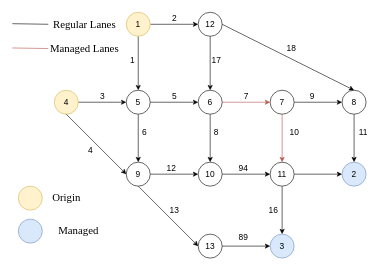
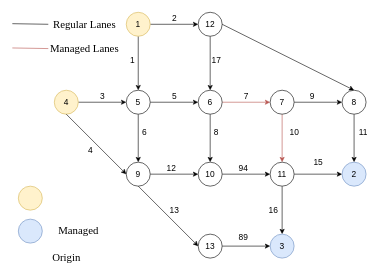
node "18": removed
node "15": added
node "Origin": moved (66, 198) -> (66, 258)
